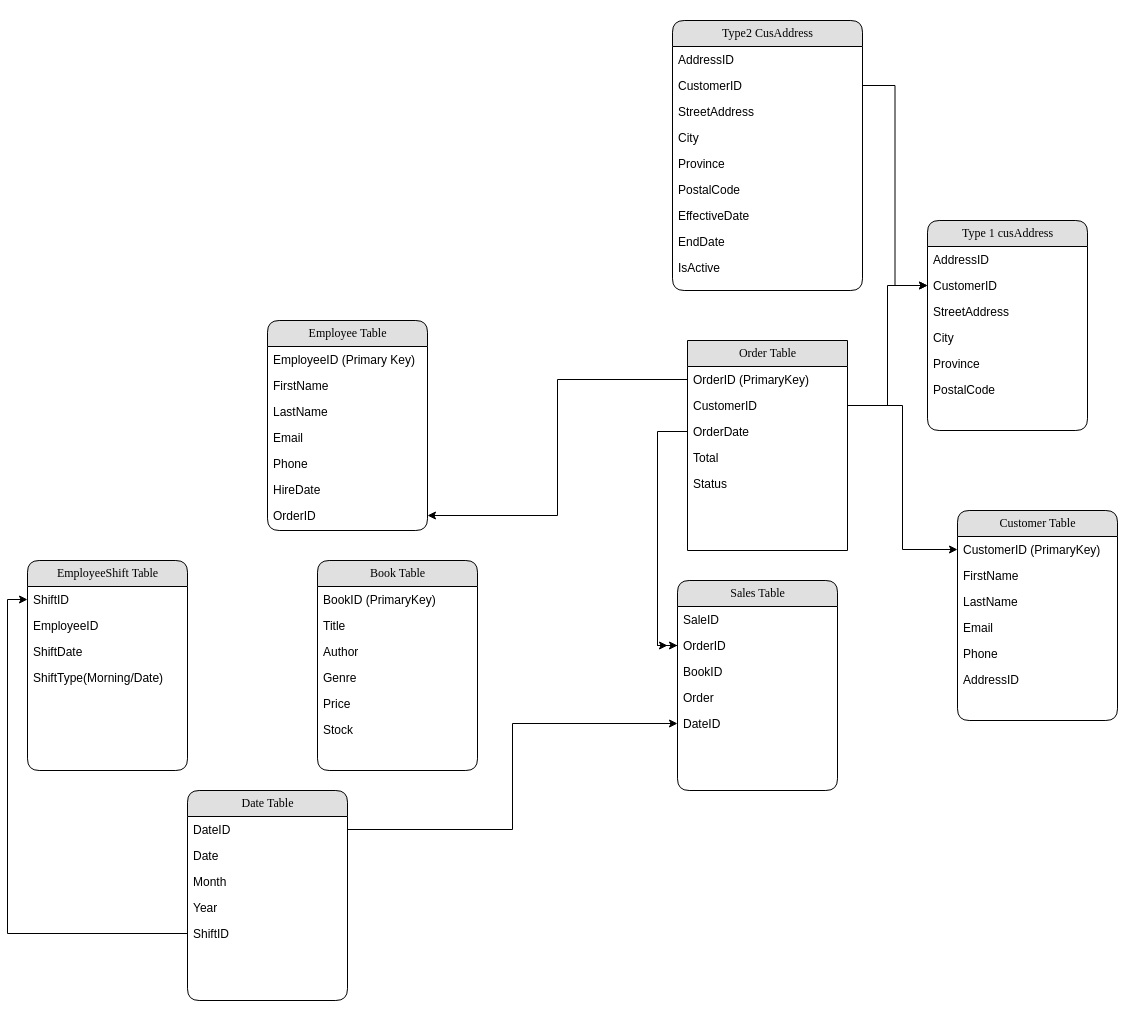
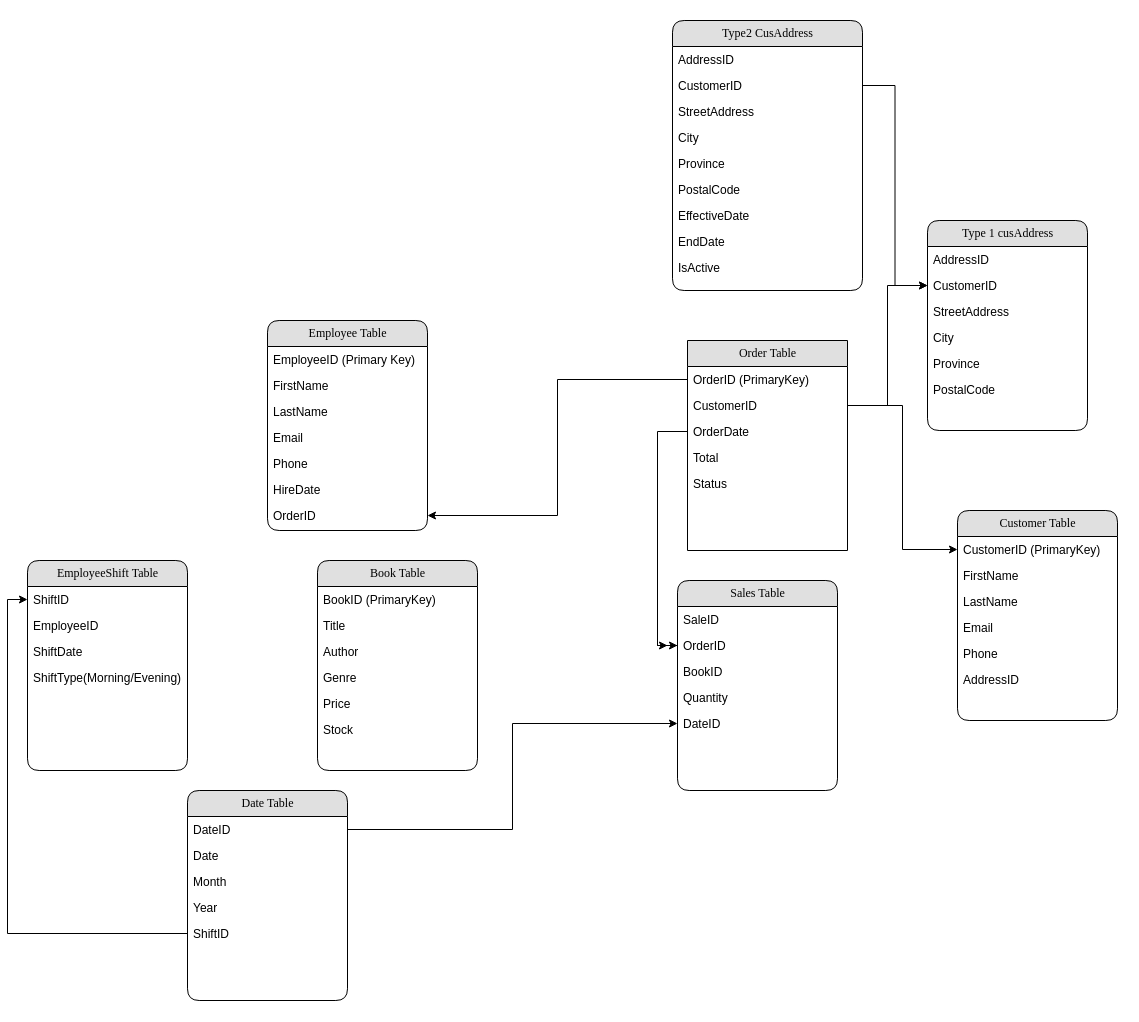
node "ShiftType(Morning/Date)": label "ShiftType(Morning/Date)" -> "ShiftType(Morning/Evening)"
node "Order": label "Order" -> "Quantity"
